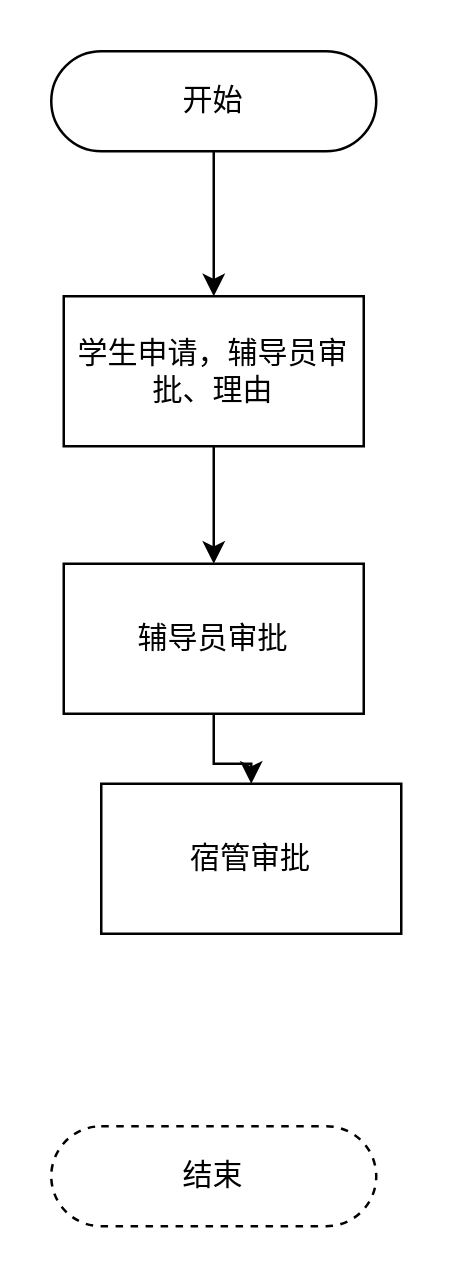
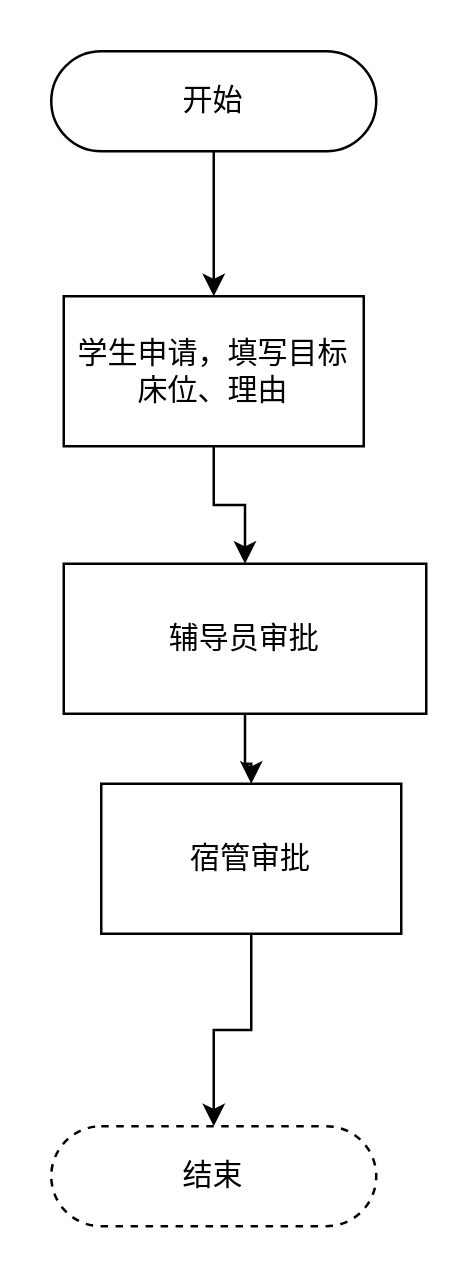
node "学生申请，辅导员审批、理由": label "学生申请，辅导员审批、理由" -> "学生申请，填写目标床位、理由"
node "辅导员审批": size 300x150 -> 363x150
edge "宿管审批" -> "结束": added
